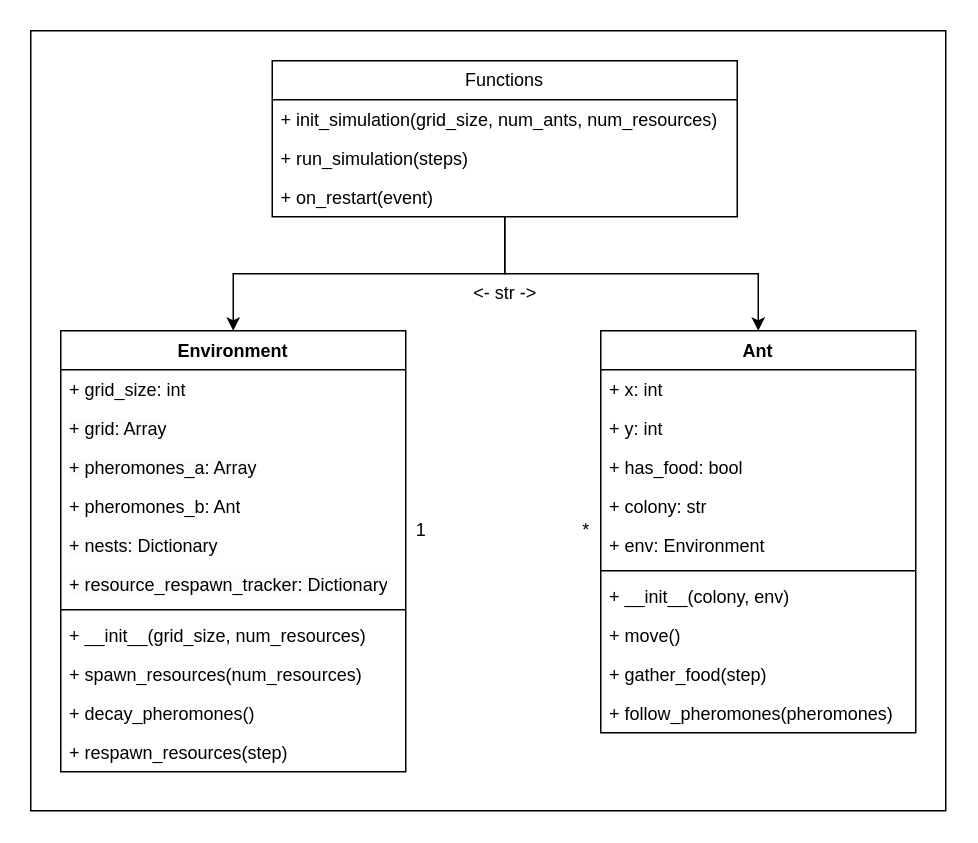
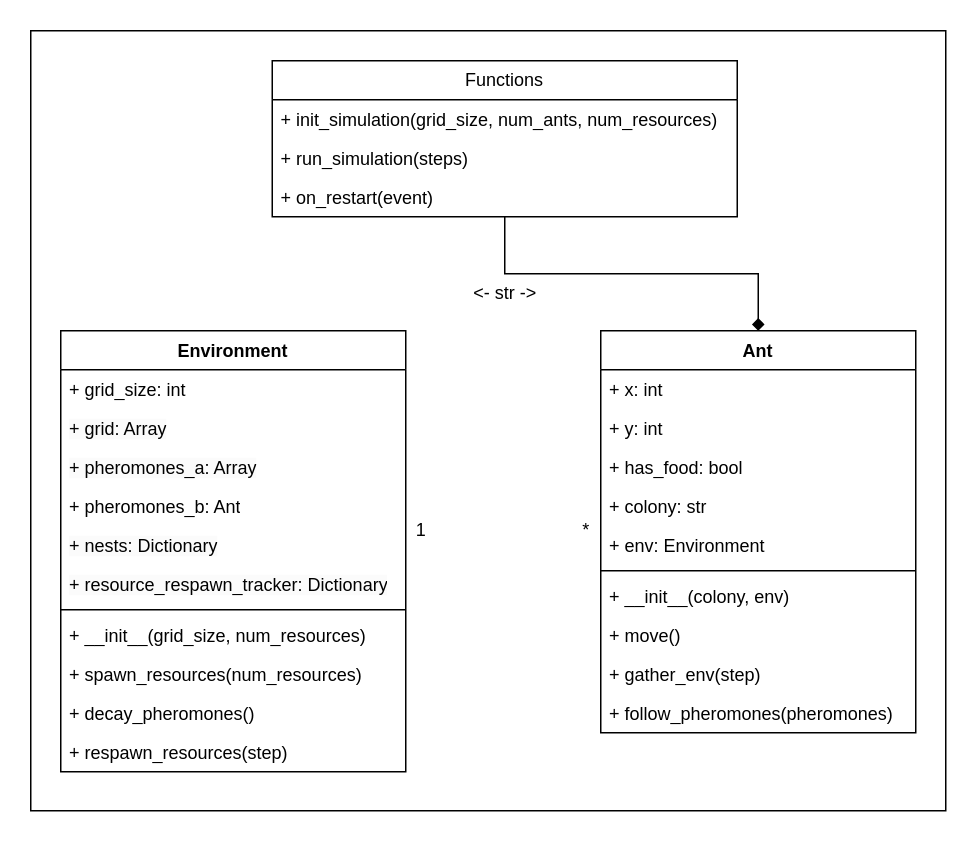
edge "Functions" -> "Environment": removed
edge "Functions" -> "Ant": arrowhead classic -> diamond
node "+ gather_food(step)": label "+ gather_food(step)" -> "+ gather_env(step)"
